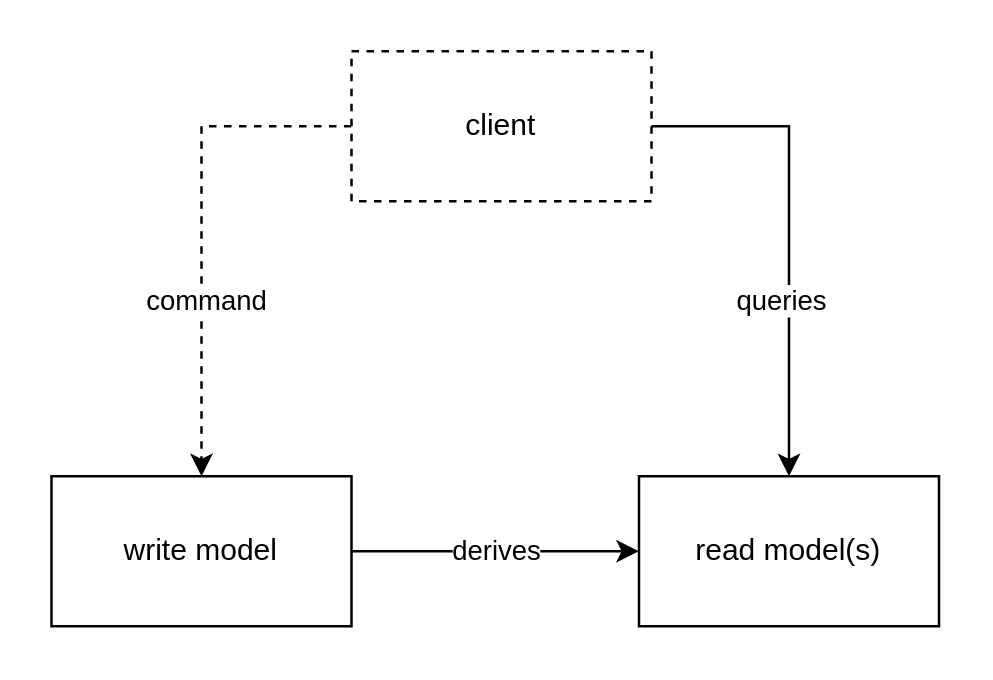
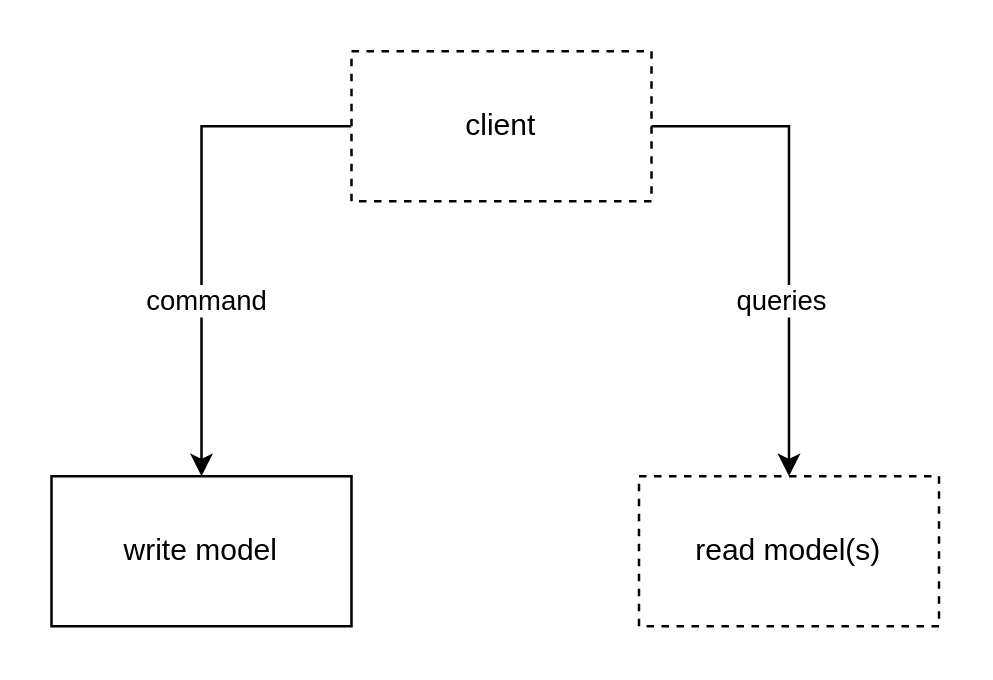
edge "client" -> "write model": style dashed -> solid
edge "write model" -> "read model(s)": removed, label "derives"
node "read model(s)": style solid -> dashed
